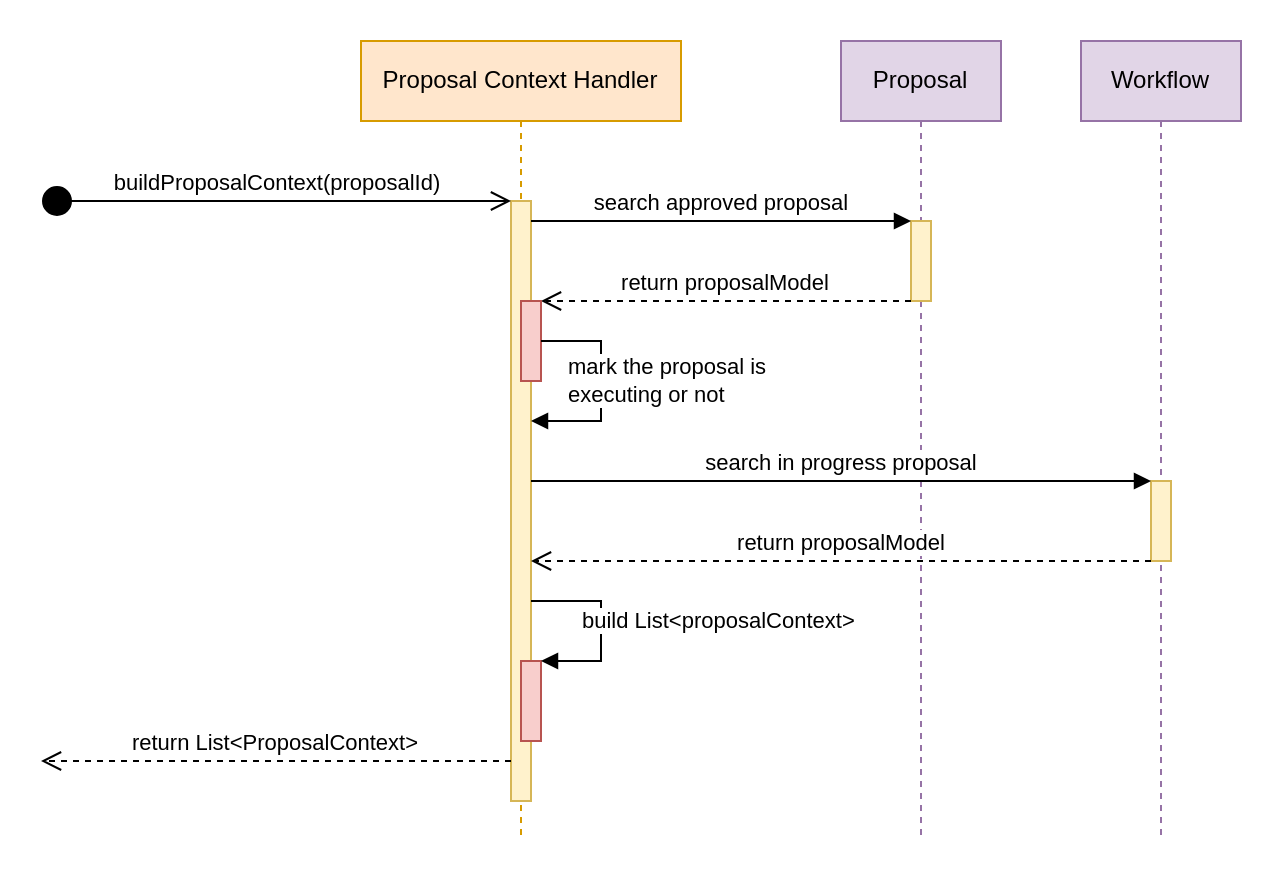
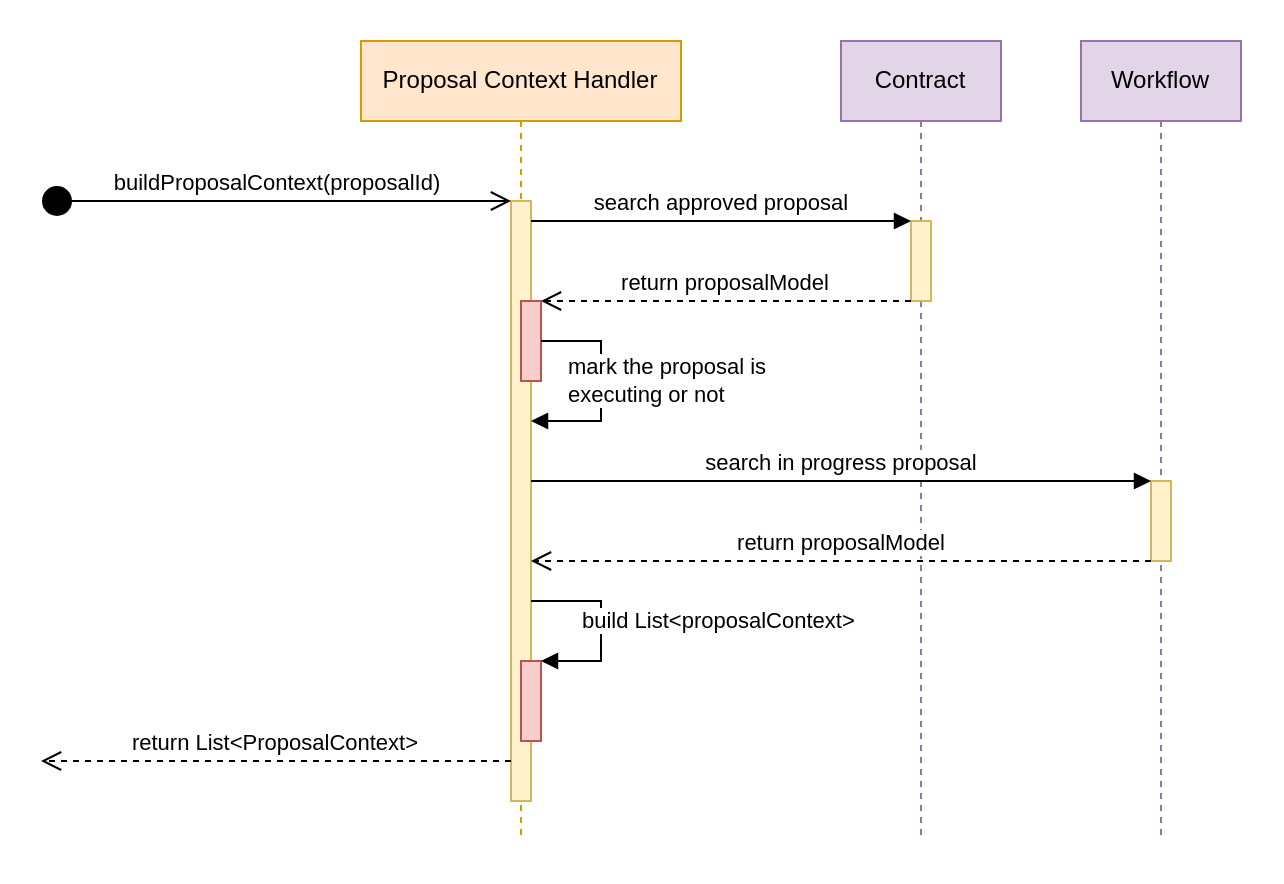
node "Proposal": label "Proposal" -> "Contract"
